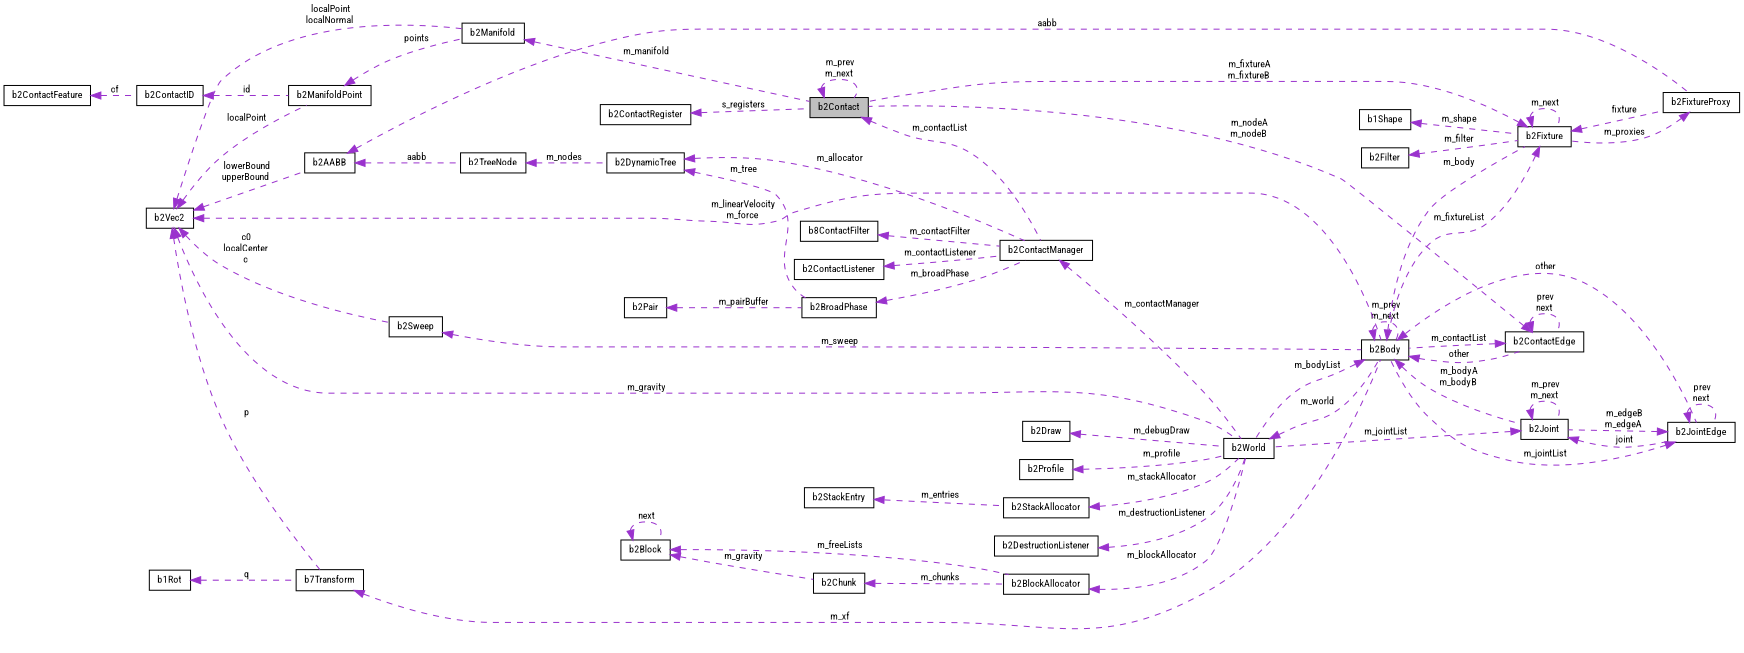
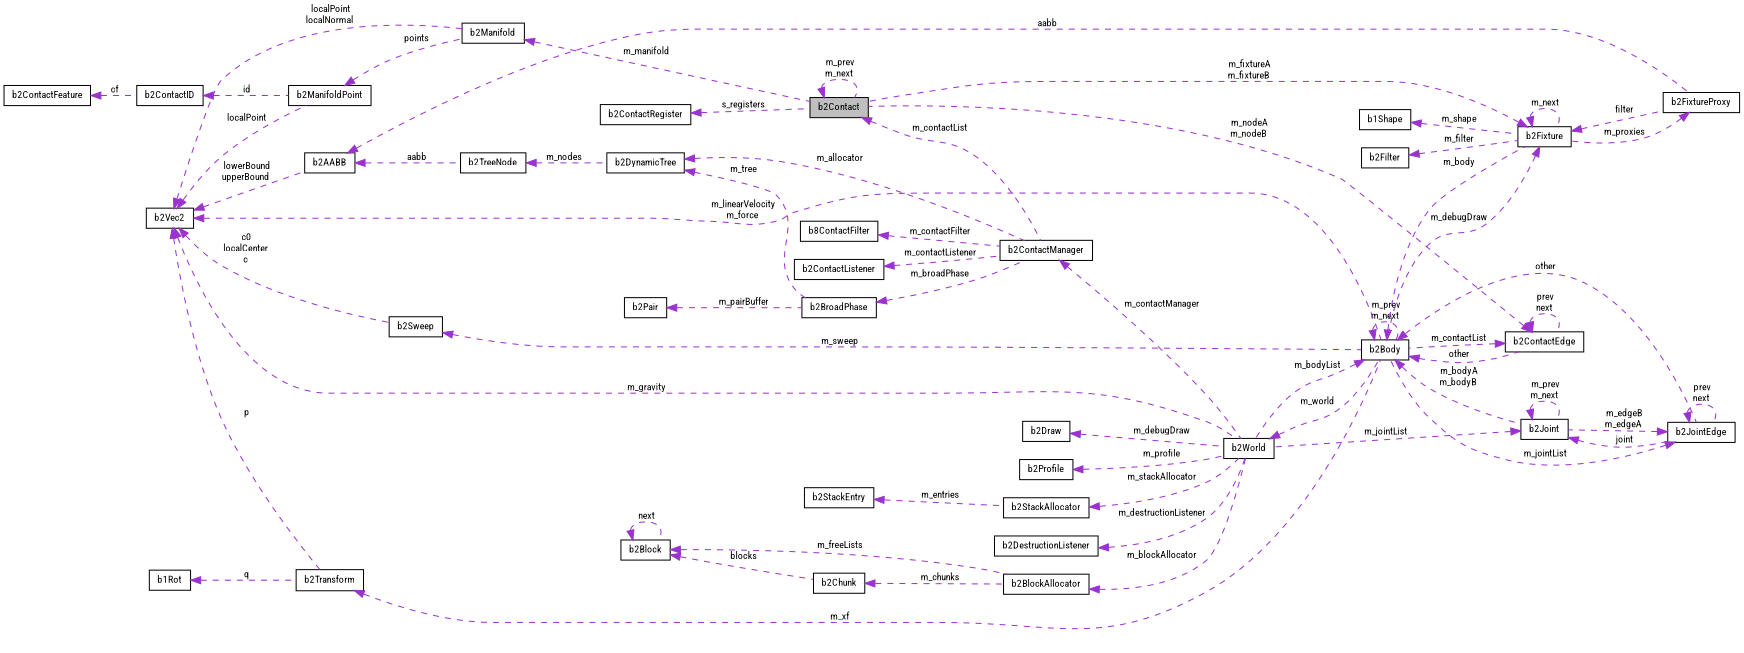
edge "b2FixtureProxy" -> "b2Fixture": label " fixture" -> " filter"
edge "b2Body" -> "b2Fixture": label " m_fixtureList" -> " m_debugDraw"
edge "b2Chunk" -> "b2Block": label " m_gravity" -> " blocks"
node "b7Transform": label "b7Transform" -> "b2Transform"
